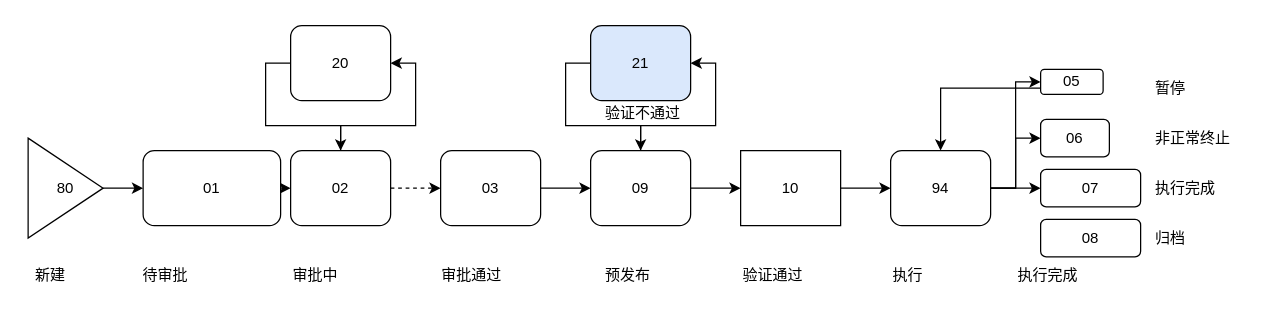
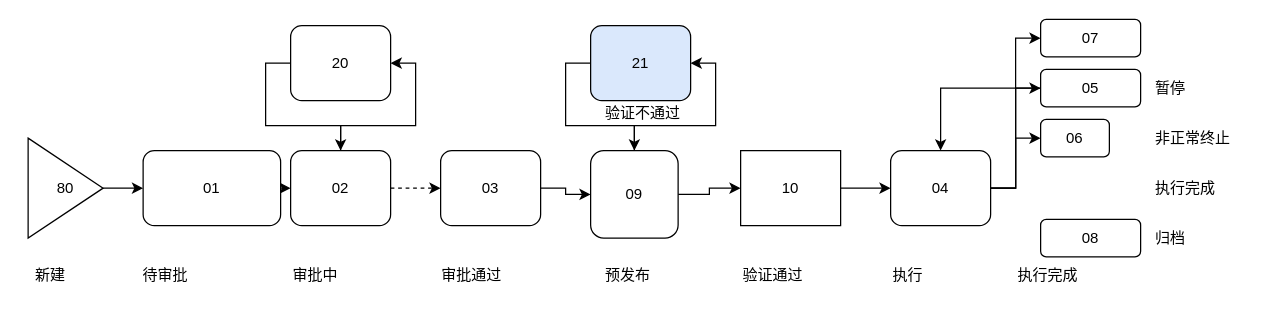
node "05": size 63x25 -> 100x38
node "09": size 100x75 -> 88x88
node "94": label "94" -> "04"
node "07": moved (1091, 188) -> (1091, 38)
